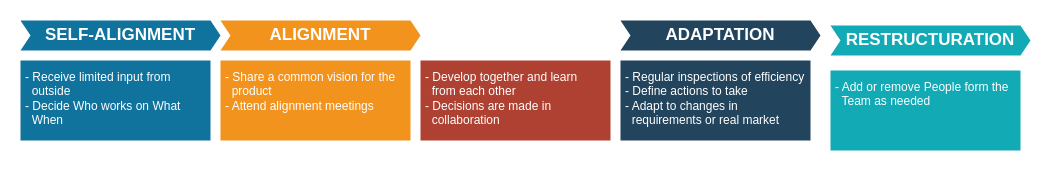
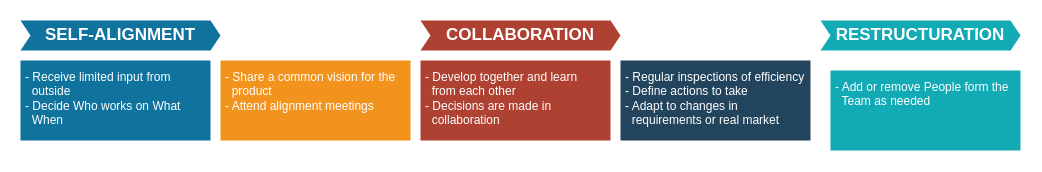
node "ALIGNMENT": removed
node "COLLABORATION": added
node "ADAPTATION": removed
node "RESTRUCTURATION": moved (931, 41) -> (921, 36)
